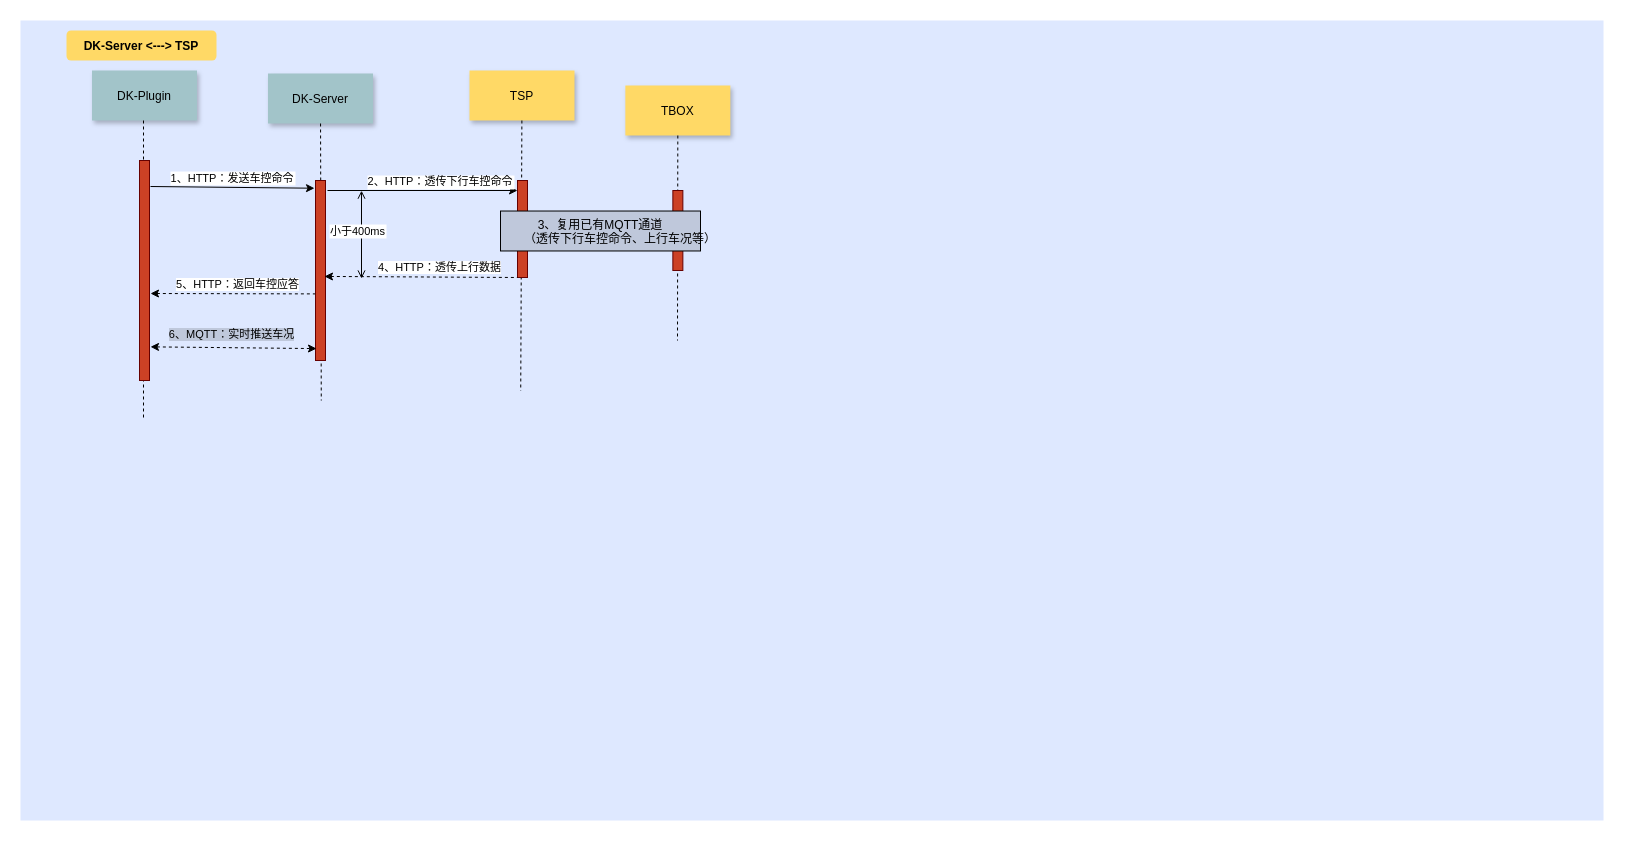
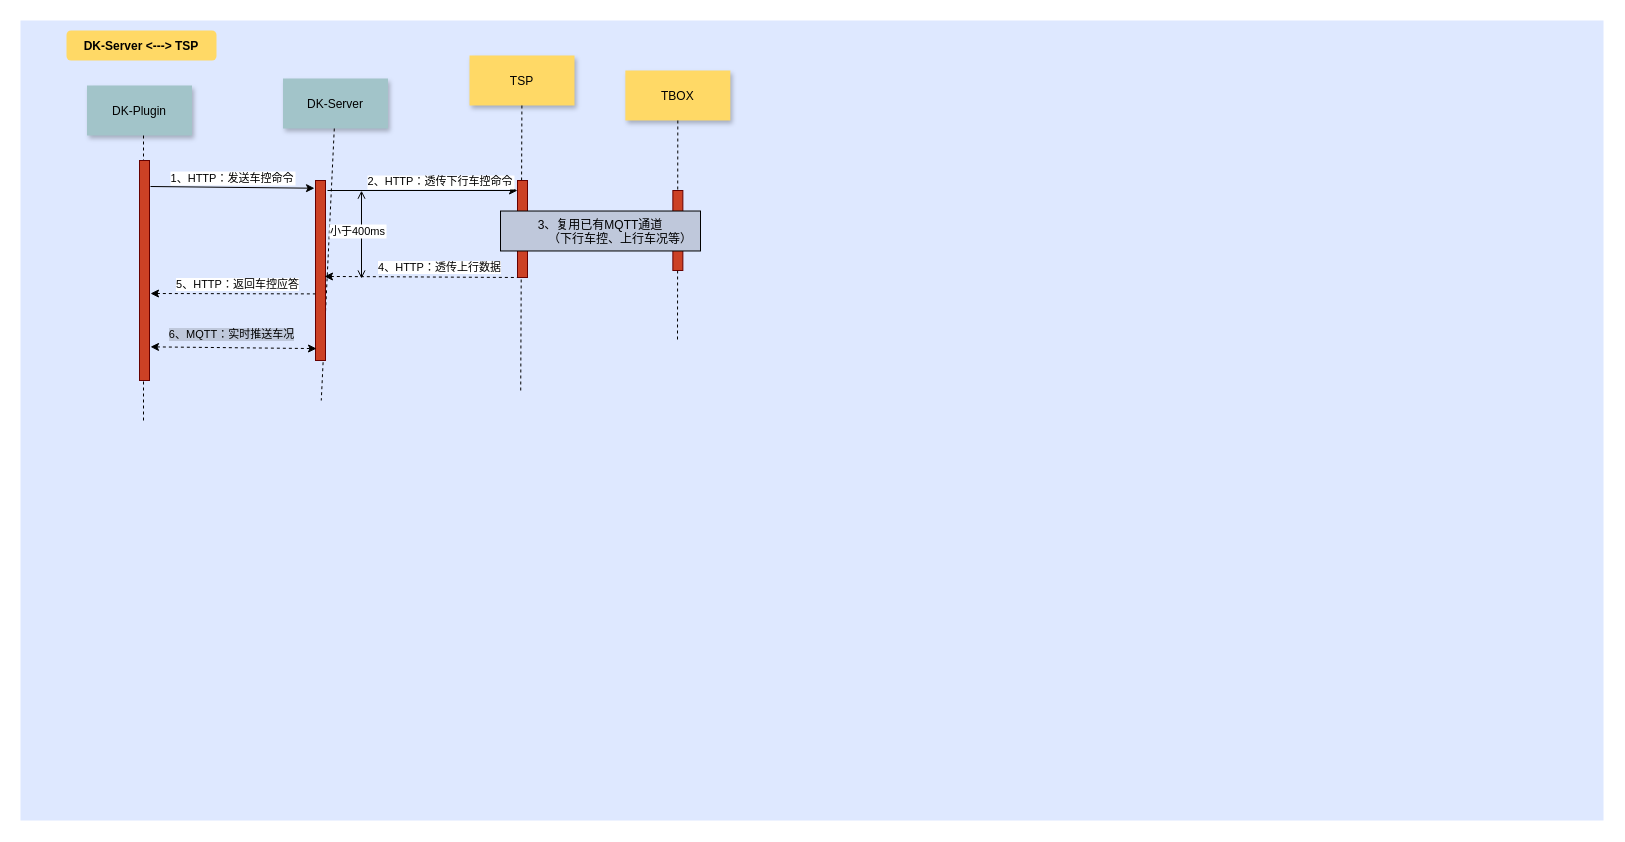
node "DK-Plugin": moved (145, 96) -> (140, 111)
node "TSP": moved (522, 96) -> (522, 81)
node "DK-Server": moved (321, 99) -> (336, 104)
node "TBOX": moved (678, 111) -> (678, 96)
node "3、复用已有MQTT通道 （透传下行车控命令、上行车况等）": label "3、复用已有MQTT通道 （透传下行车控命令、上行车况等）" -> "3、复用已有MQTT通道 （下行车控、上行车况等）"
